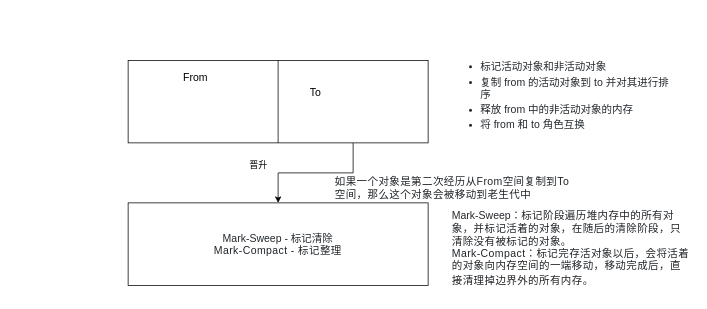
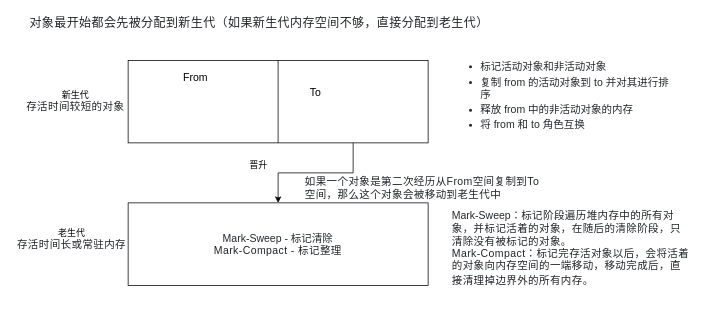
node "对象最开始都会先被分配到新生代（如果新生代内存空间不够，直接分配到老生代）": added
node "新生代 存活时间较短的对象": added
node "如果一个对象是第二次经历从From空间复制到To空间，那么这个对象会被移动到老生代中": moved (452, 188) -> (422, 188)
node "老生代 存活时间长或常驻内存": added
